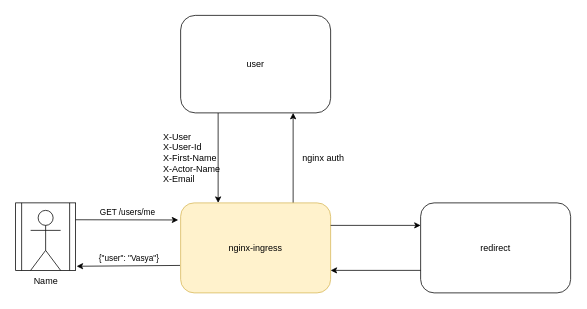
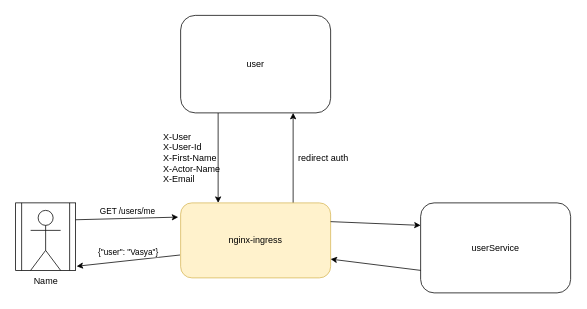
node "nginx auth": label "nginx auth" -> "redirect auth"
node "nginx-ingress": size 150x90 -> 150x75
node "redirect": label "redirect" -> "userService"
